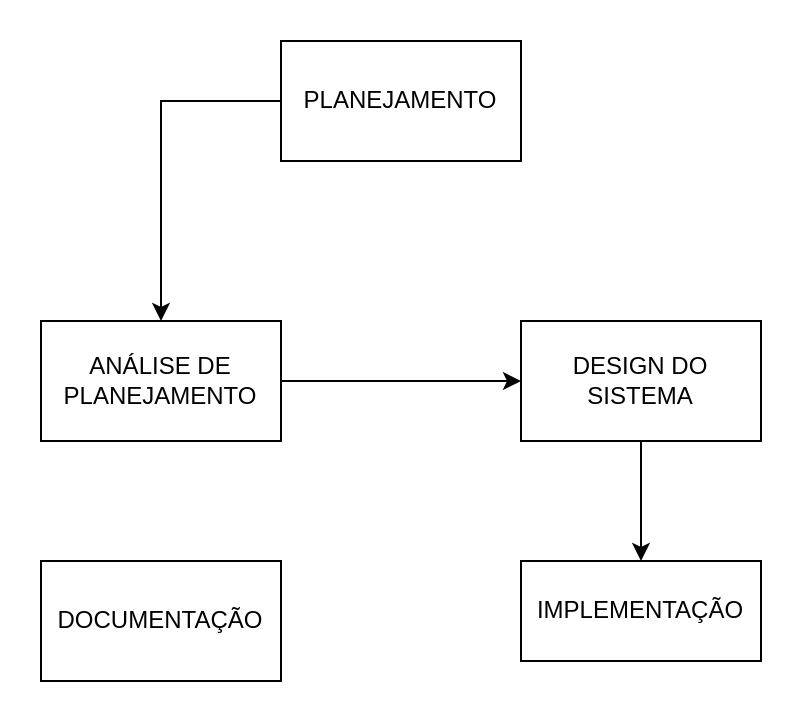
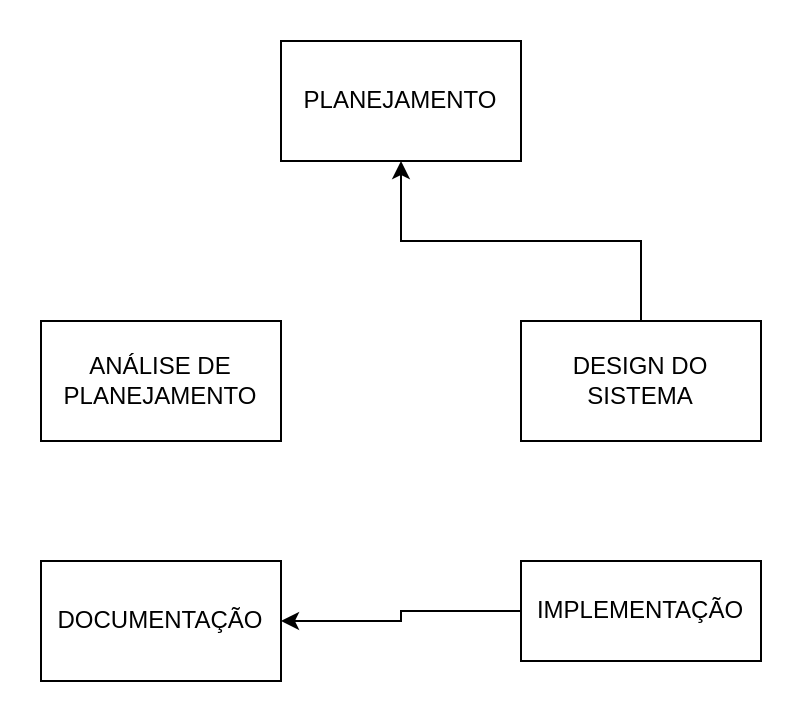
edge "PLANEJAMENTO" -> "ANÁLISE DE PLANEJAMENTO": removed
edge "ANÁLISE DE PLANEJAMENTO" -> "DESIGN DO SISTEMA": removed
edge "DESIGN DO SISTEMA" -> "IMPLEMENTAÇÃO": now "DESIGN DO SISTEMA" -> "PLANEJAMENTO"
edge "IMPLEMENTAÇÃO" -> "DOCUMENTAÇÃO": added
